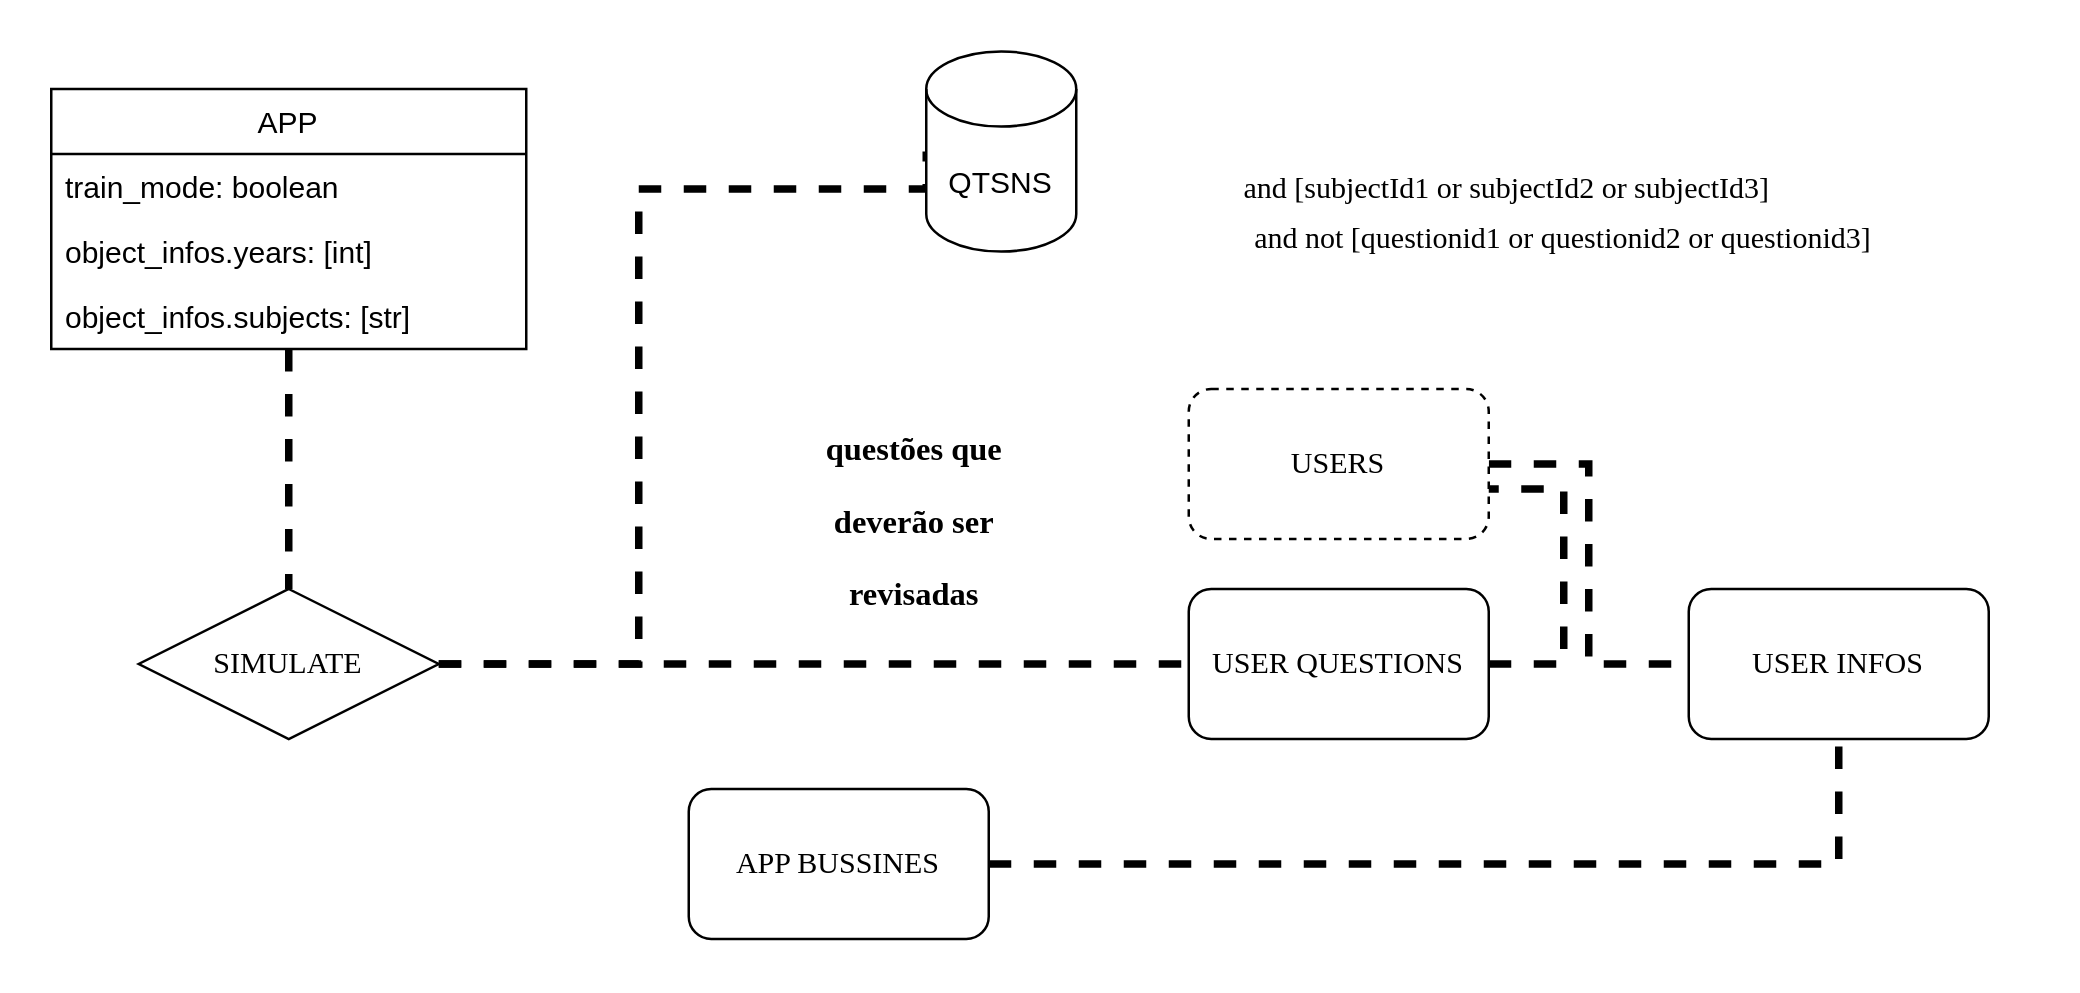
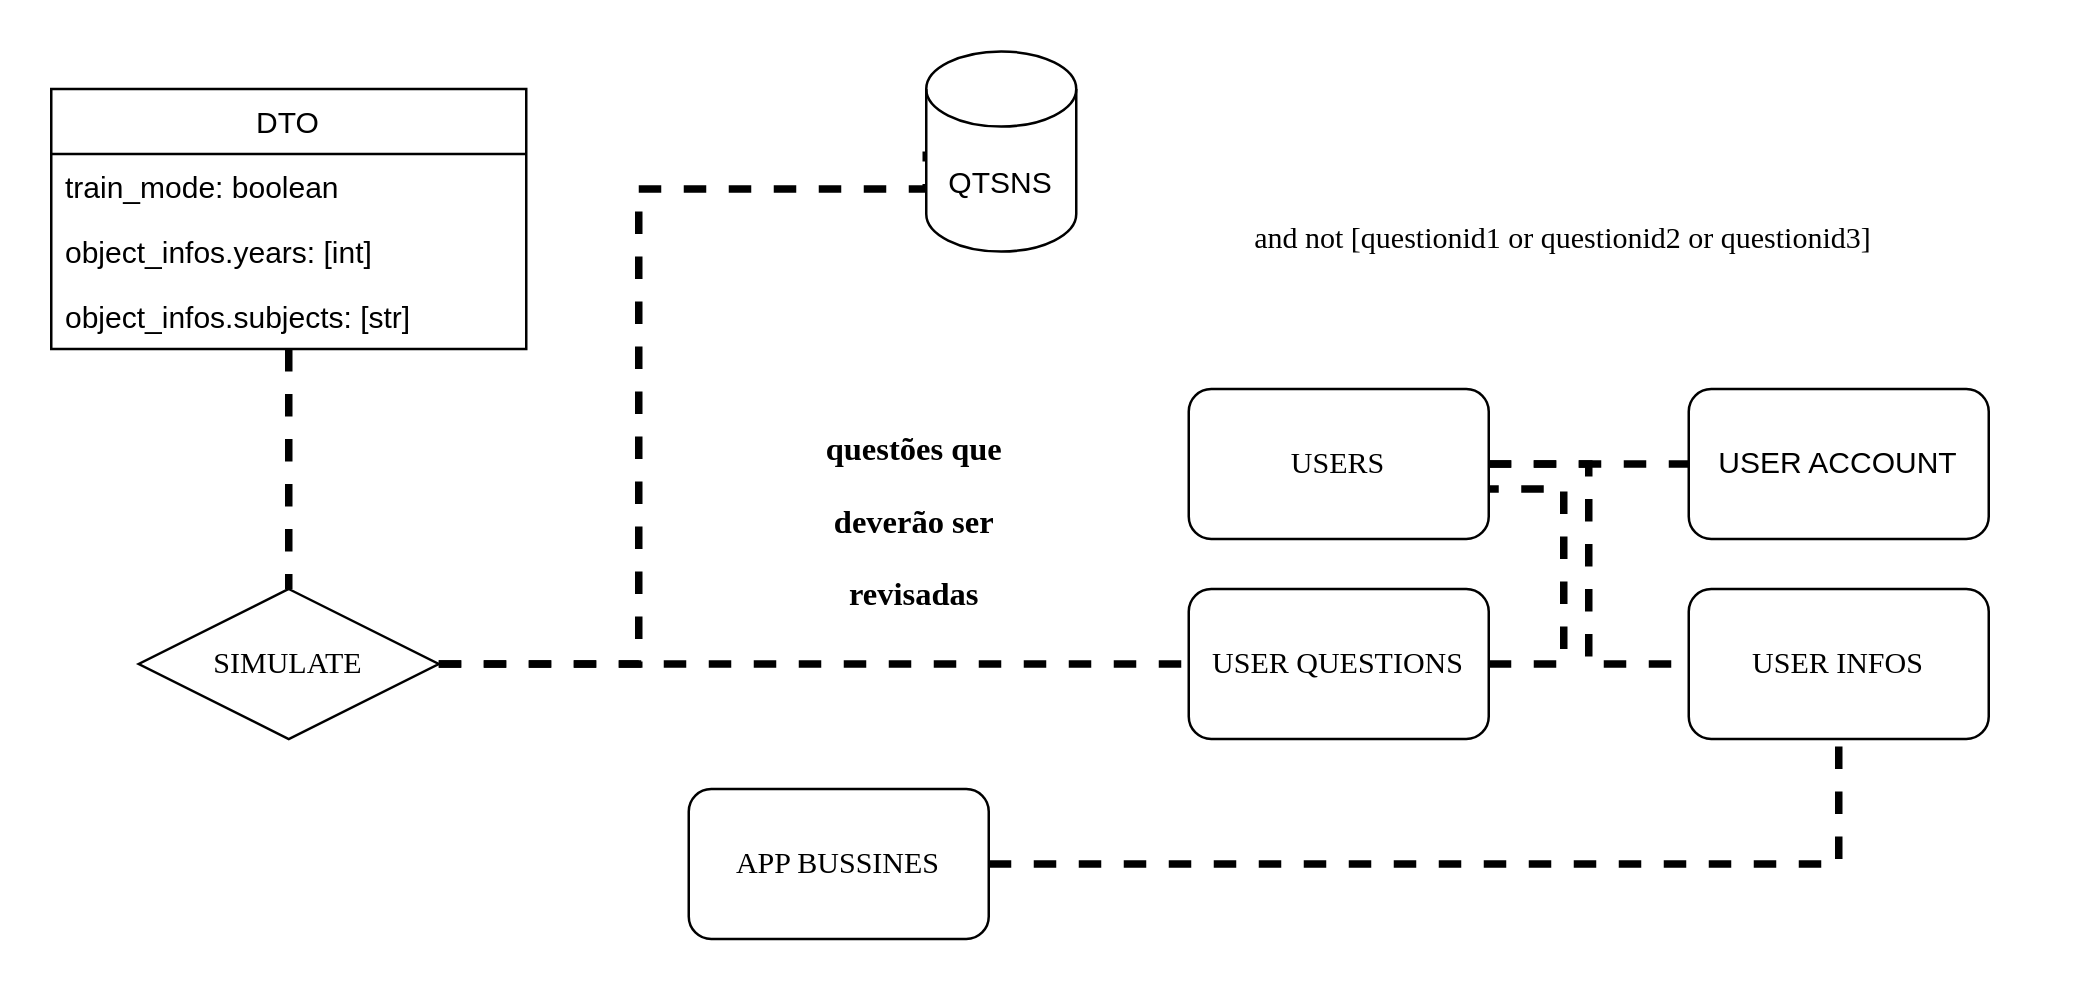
node "APP": label "APP" -> "DTO"
node "and [subjectId1 or subjectId2 or subjectId3]": removed
node "USERS": style dashed -> solid
edge "USERS" -- "USER ACCOUNT": added
node "USER ACCOUNT": added
